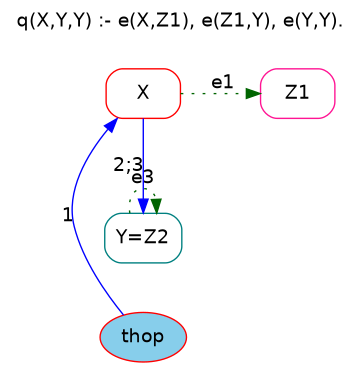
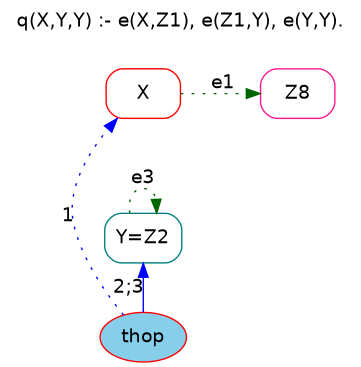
node "Z1": label "Z1" -> "Z8"
edge "X" -> "Y=Z2": now "thop" -> "Y=Z2"
edge "thop" -> "X": style solid -> dotted
